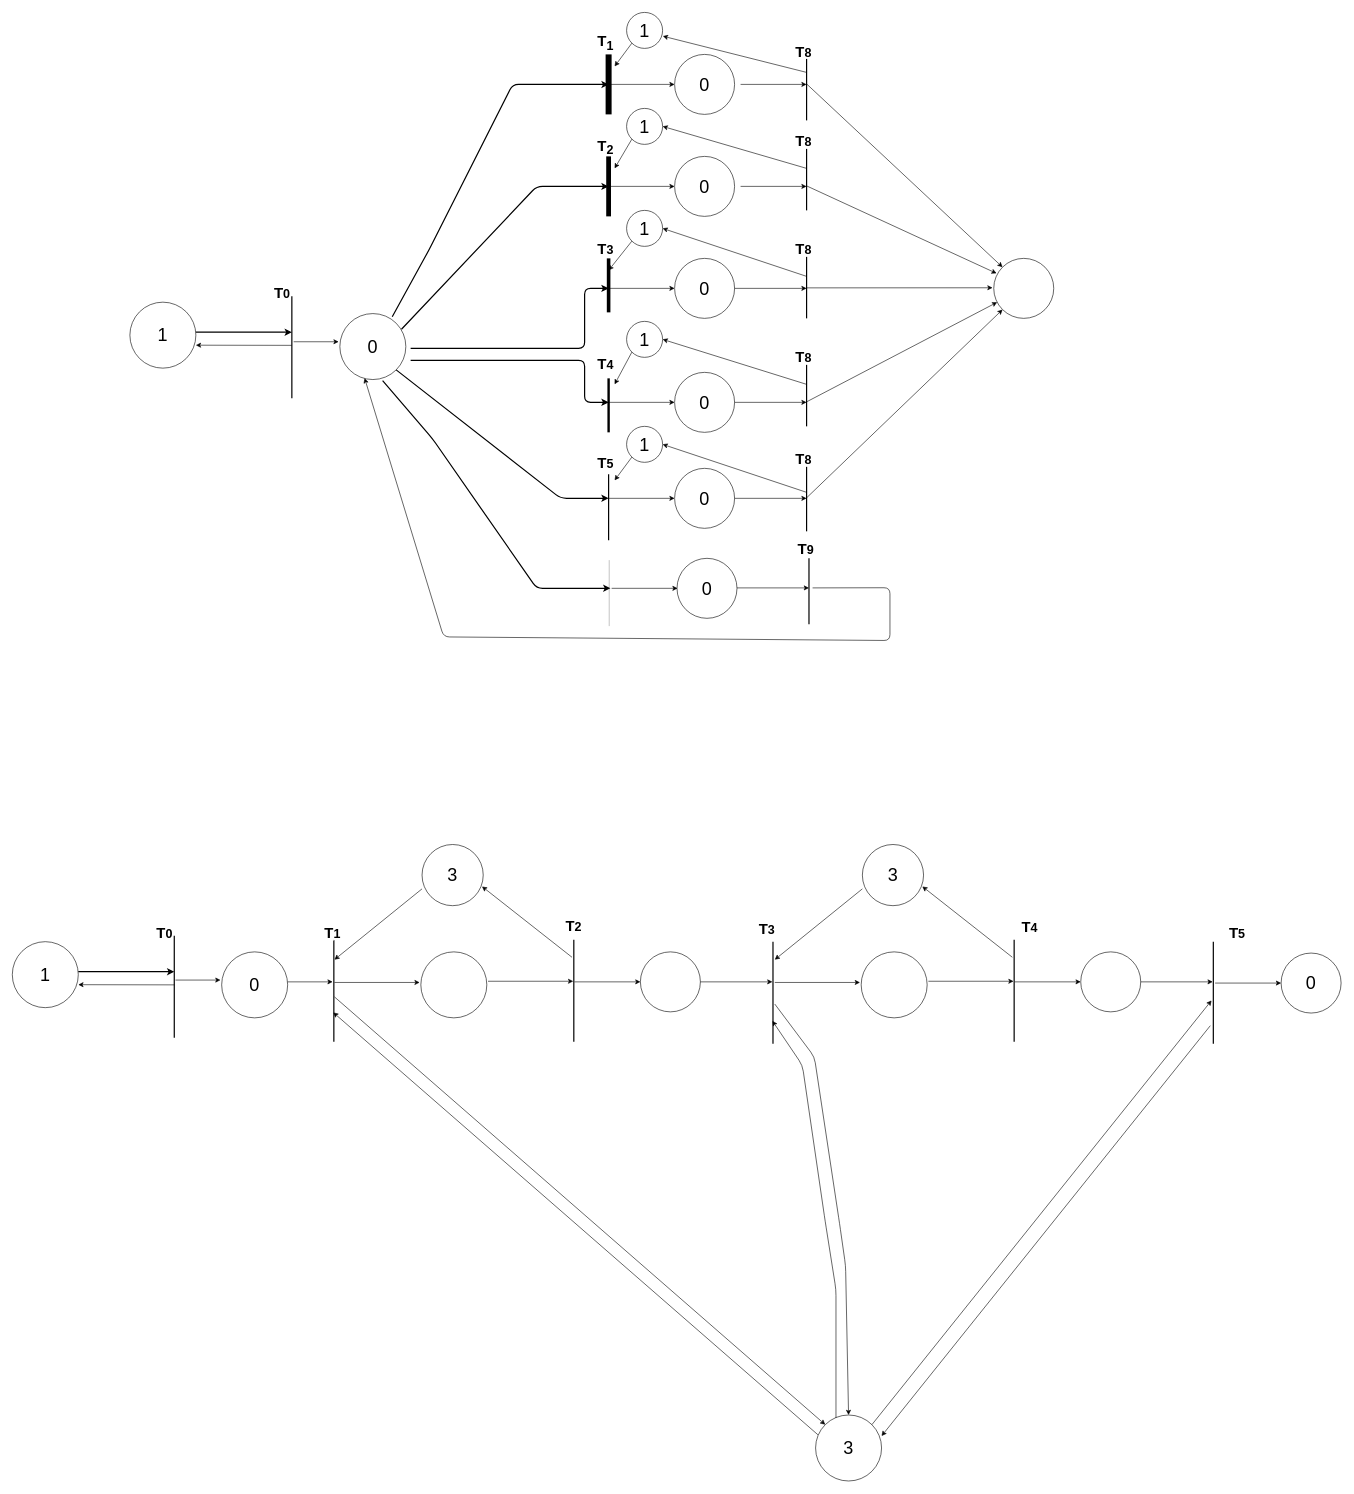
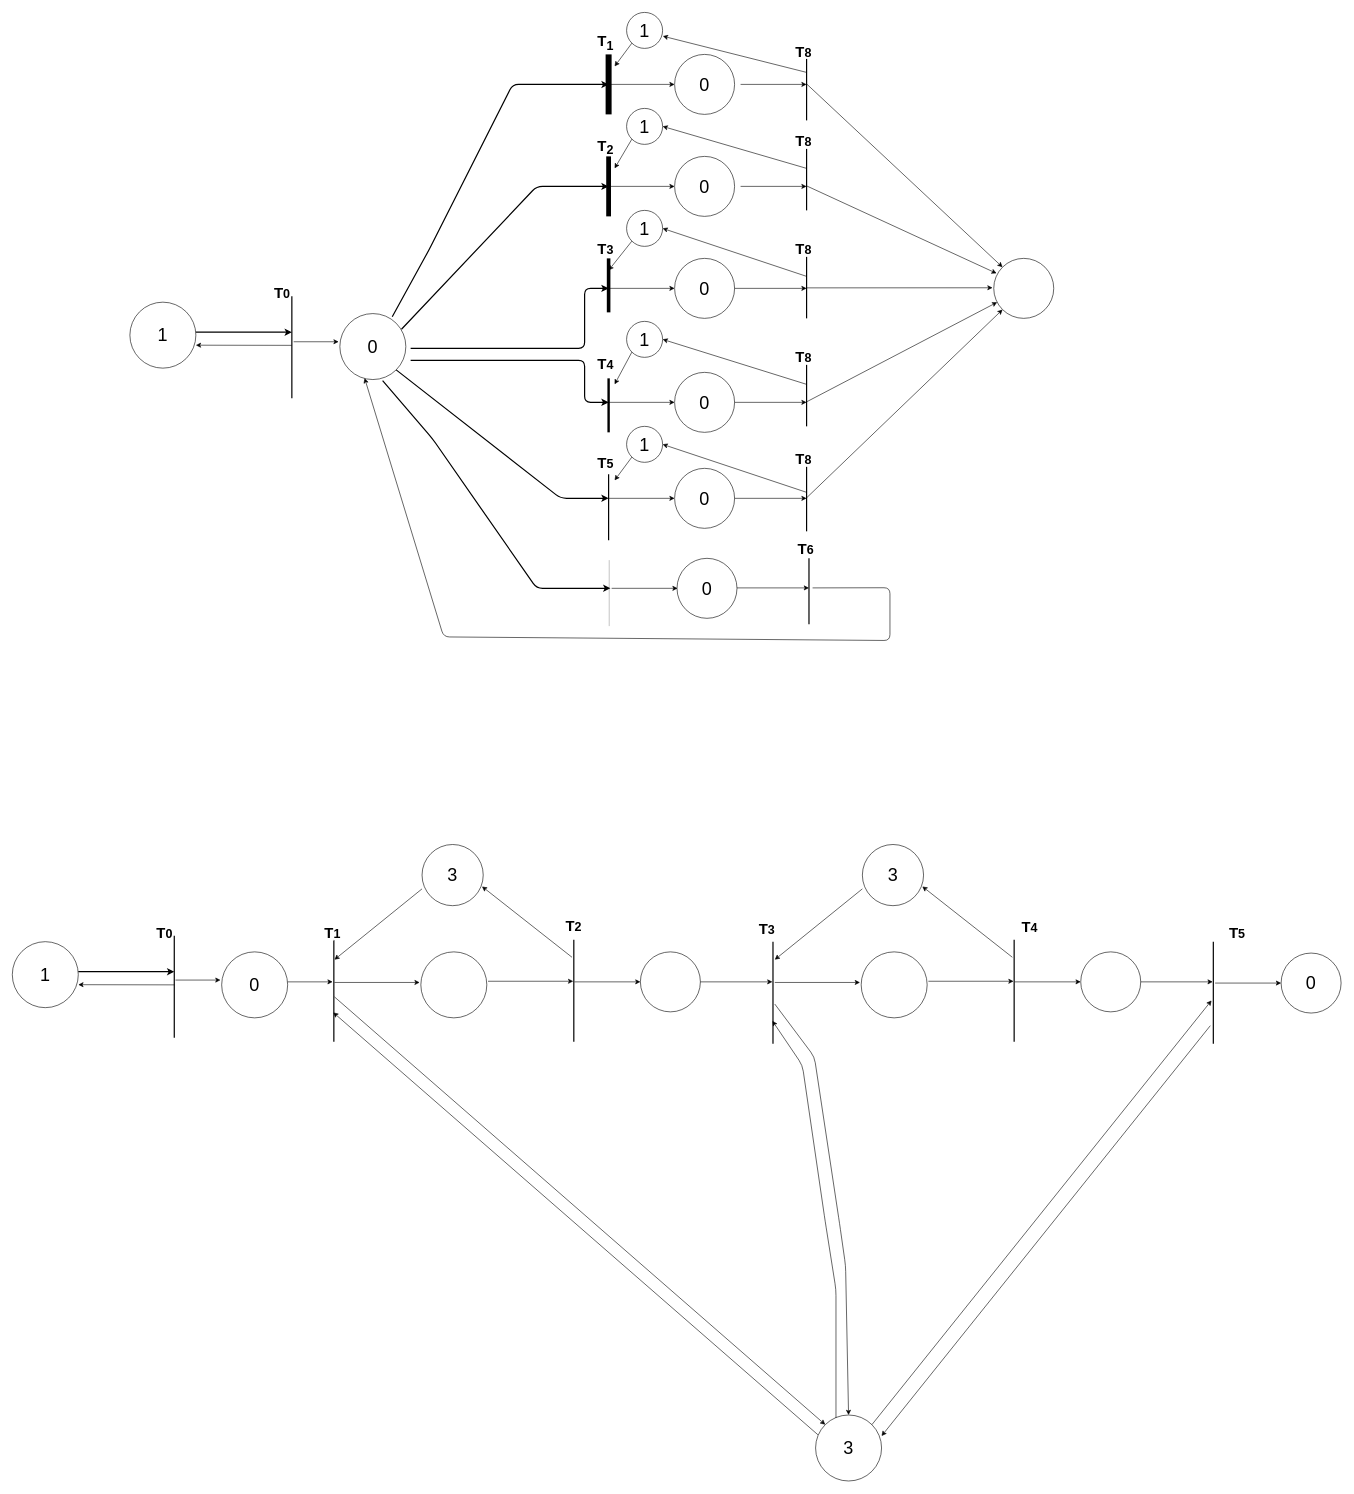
node "T9": label "T9" -> "T6"
